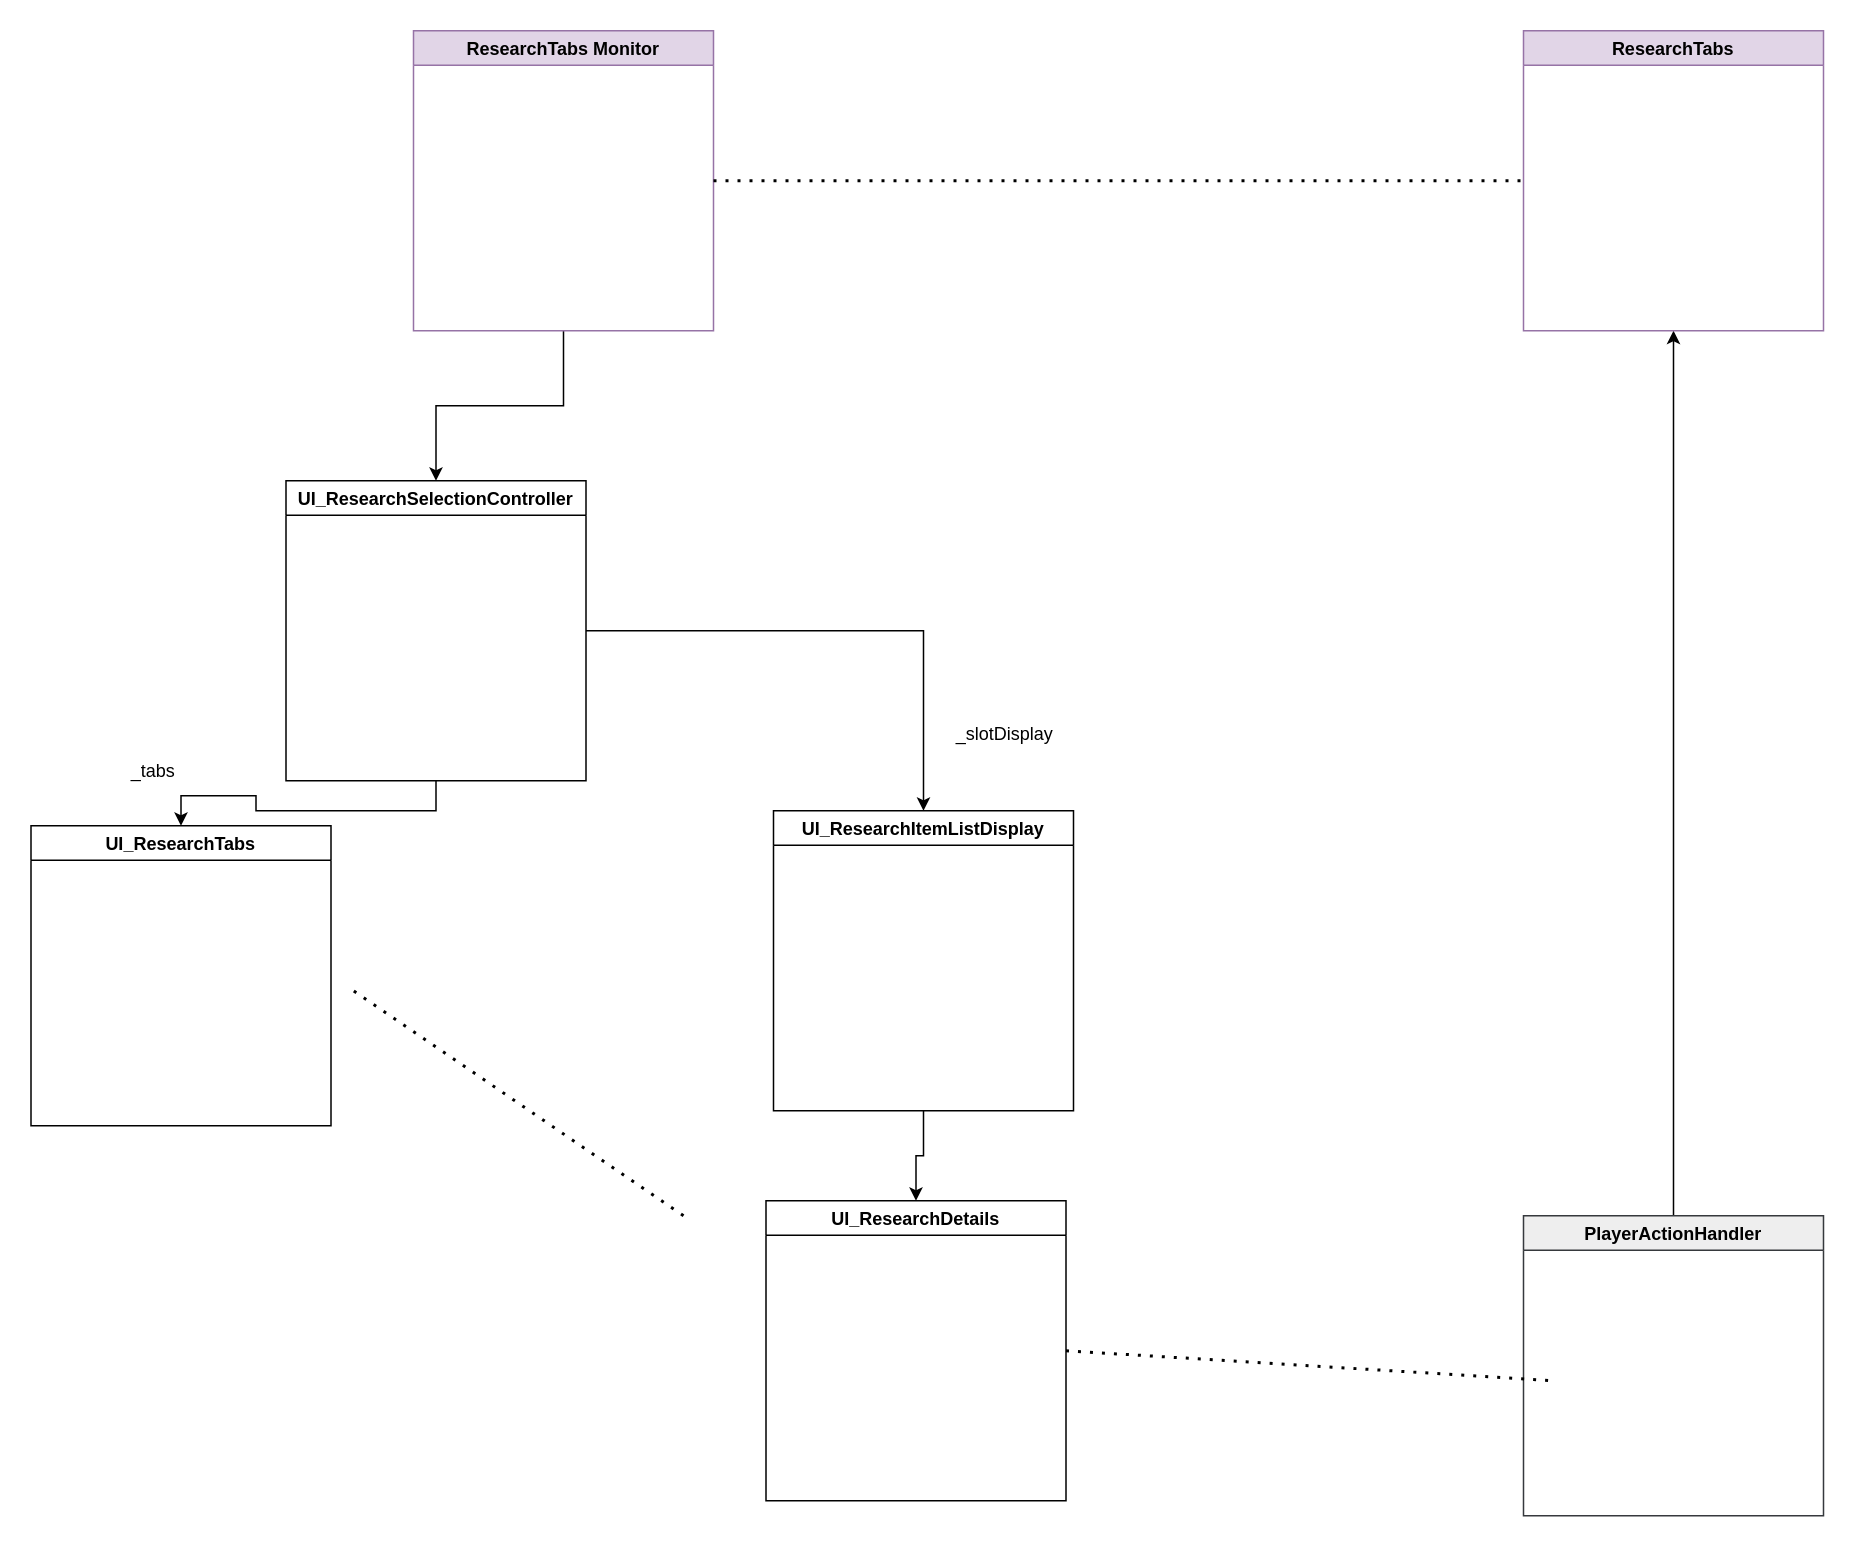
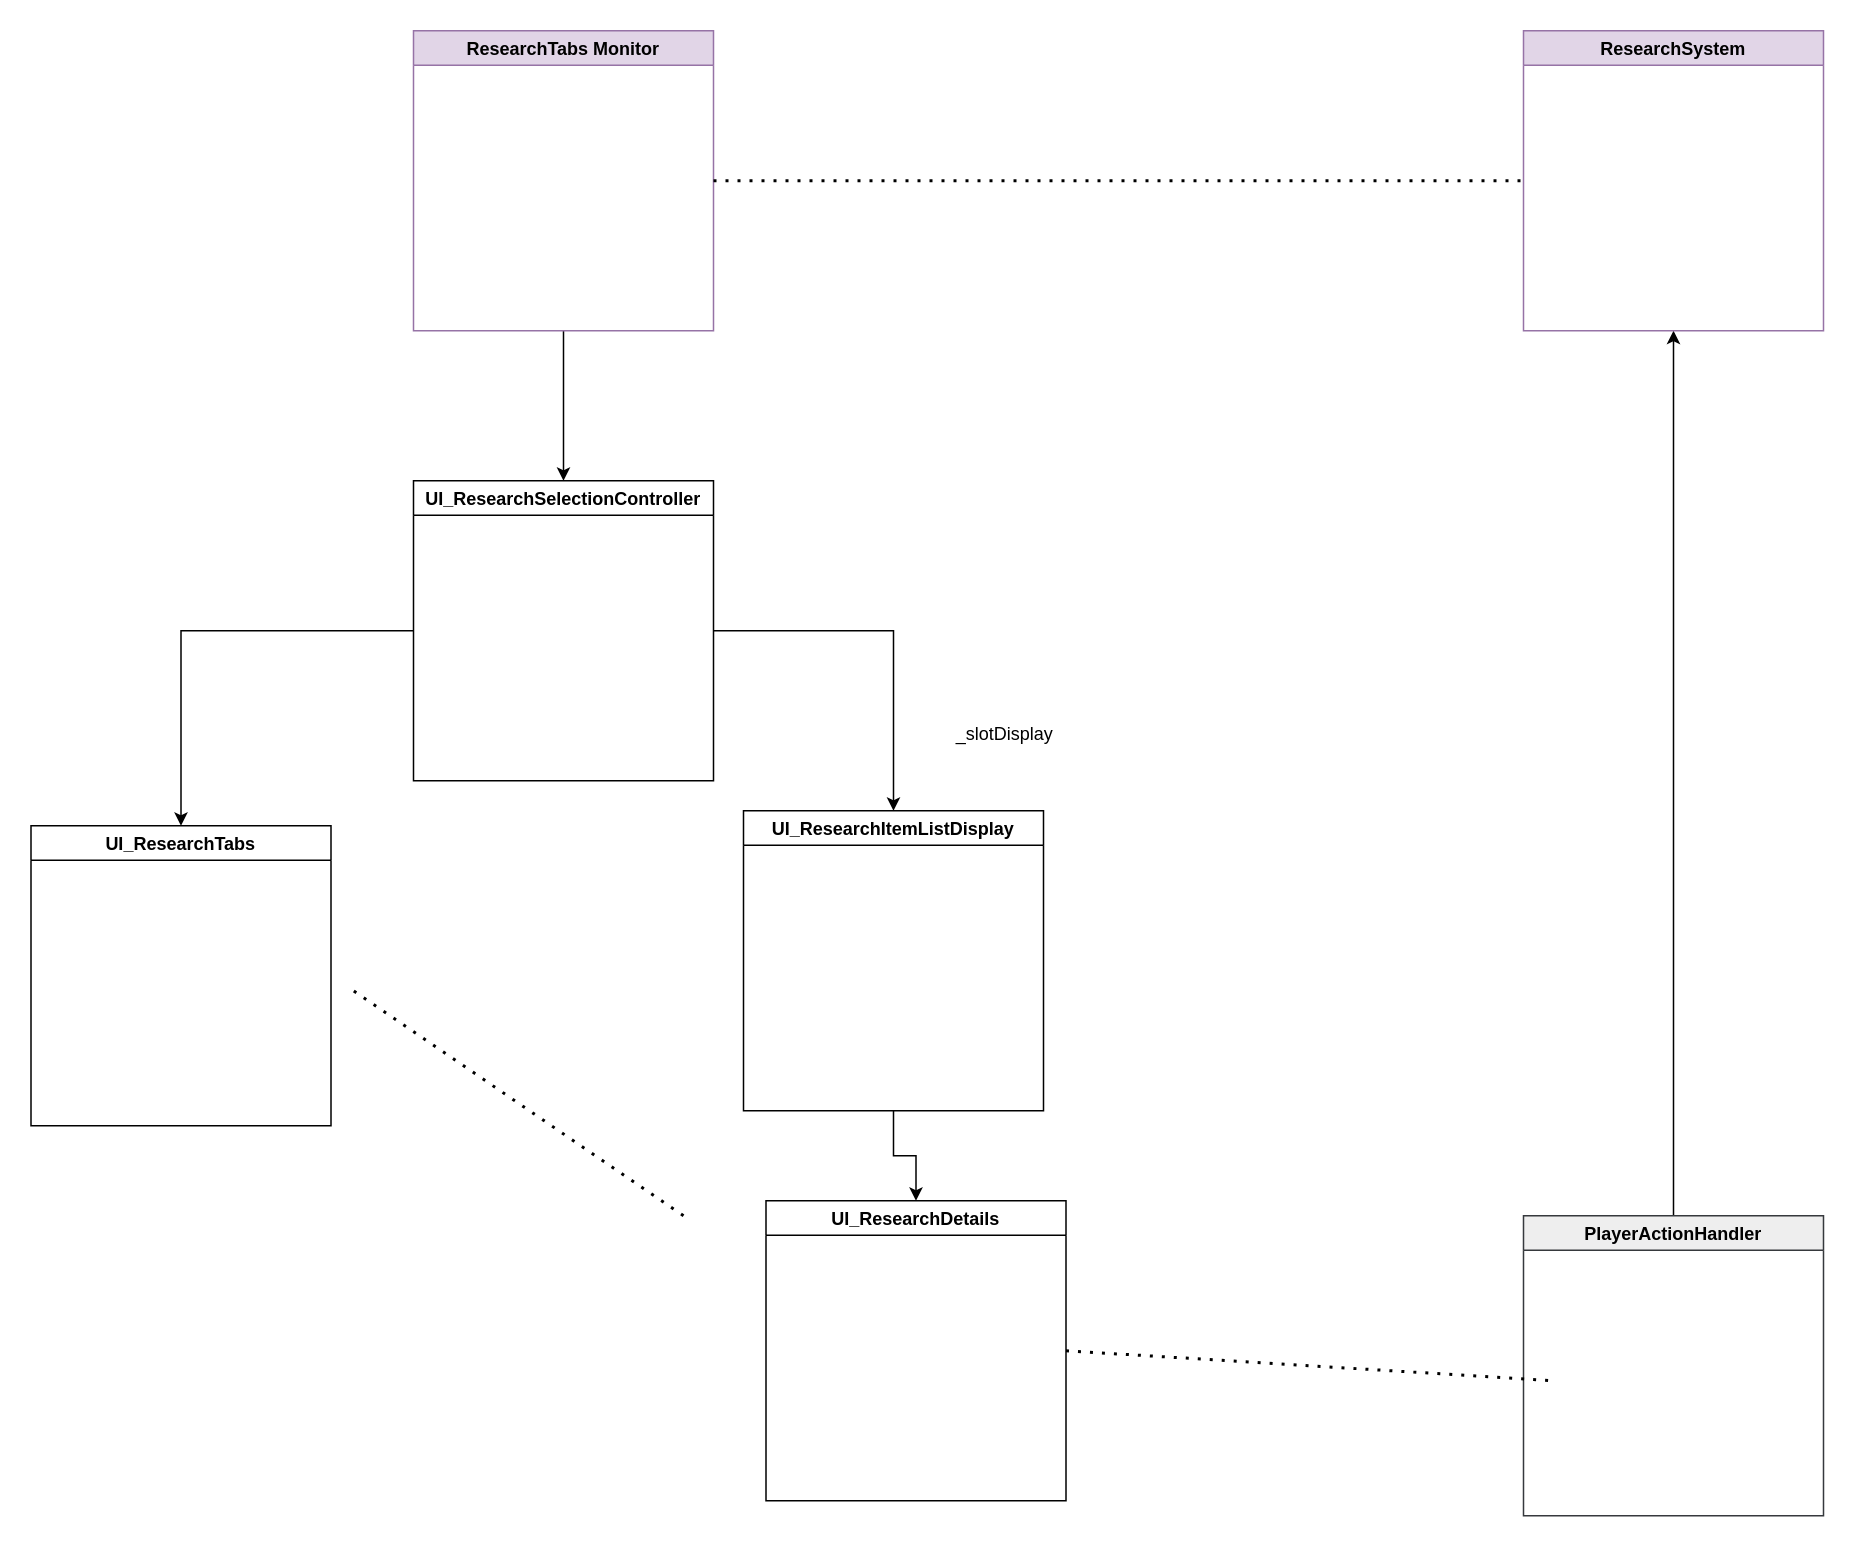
node "ResearchTabs": label "ResearchTabs" -> "ResearchSystem"
node "UI_ResearchSelectionController": moved (436, 631) -> (563, 631)
node "_tabs": removed
node "UI_ResearchItemListDisplay": moved (923, 961) -> (893, 961)
